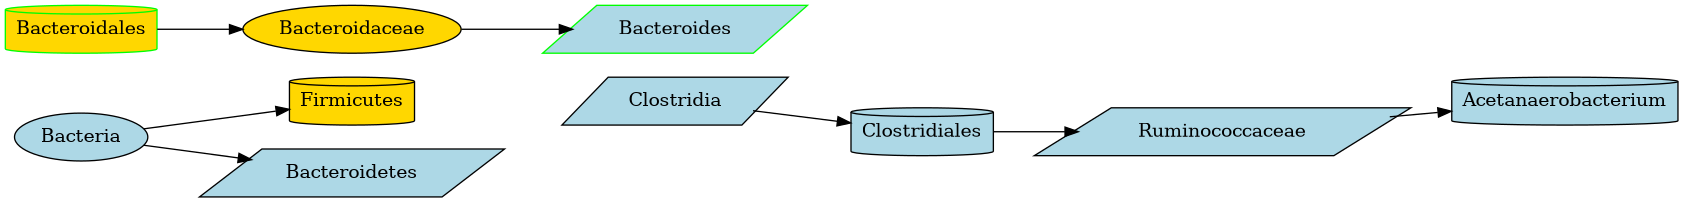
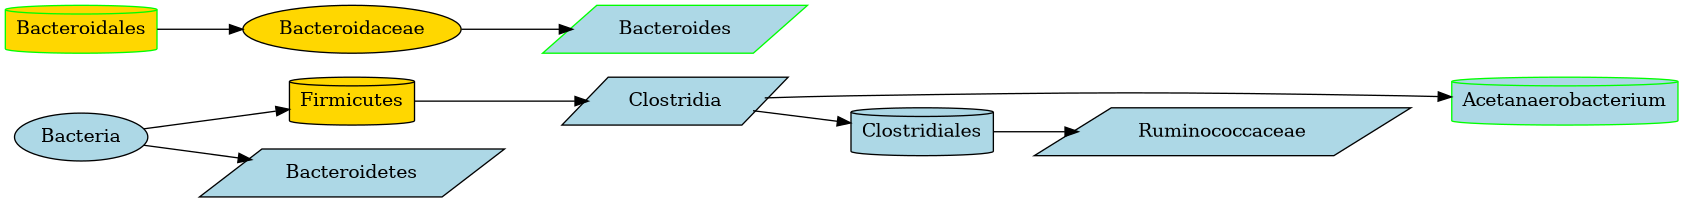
edge "Firmicutes" -> "Clostridia": added
node "Acetanaerobacterium": color black -> green
edge "Ruminococcaceae" -> "Acetanaerobacterium": now "Clostridia" -> "Acetanaerobacterium"
